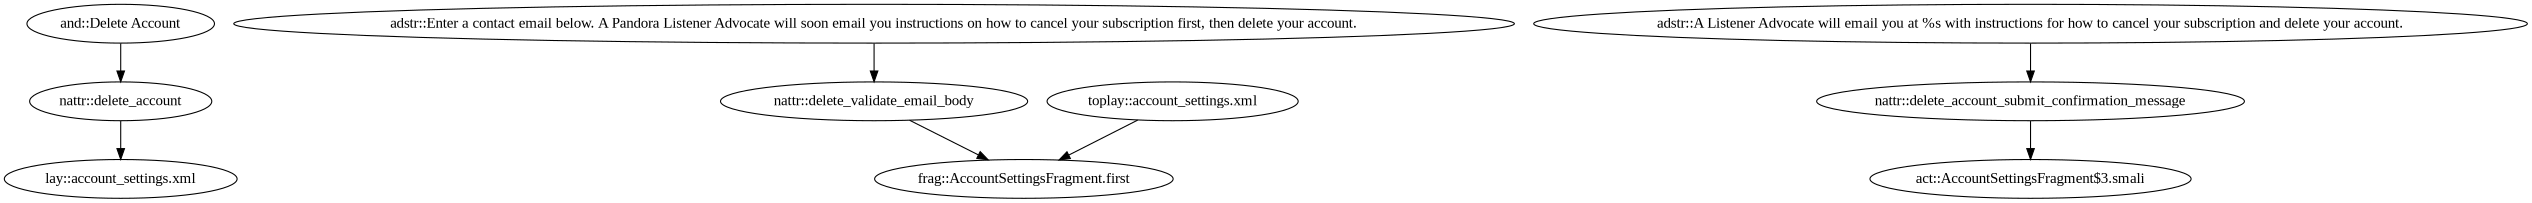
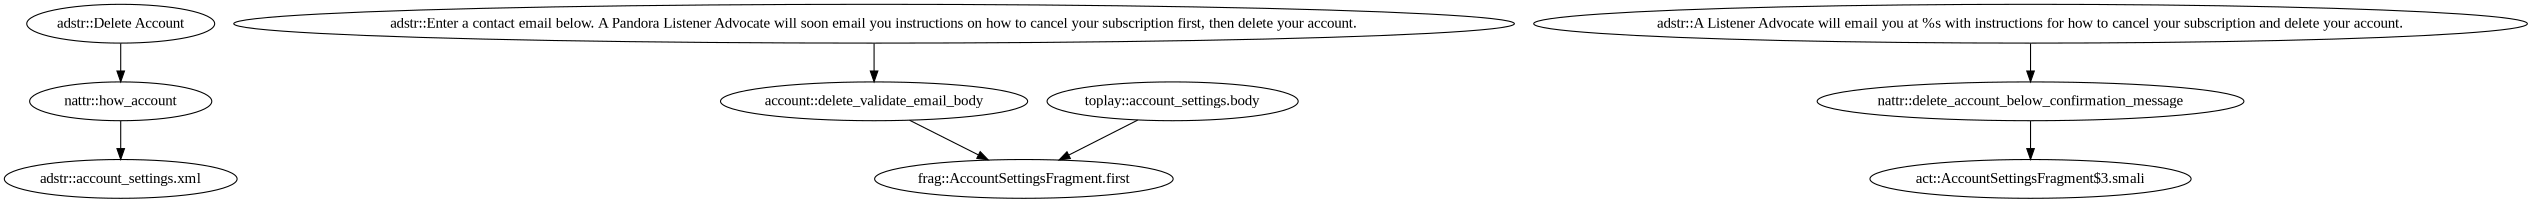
node "and::Delete Account": label "and::Delete Account" -> "adstr::Delete Account"
node "nattr::delete_account": label "nattr::delete_account" -> "nattr::how_account"
node "nattr::delete_validate_email_body": label "nattr::delete_validate_email_body" -> "account::delete_validate_email_body"
node "toplay::account_settings.xml": label "toplay::account_settings.xml" -> "toplay::account_settings.body"
node "nattr::delete_account_submit_confirmation_message": label "nattr::delete_account_submit_confirmation_message" -> "nattr::delete_account_below_confirmation_message"
node "lay::account_settings.xml": label "lay::account_settings.xml" -> "adstr::account_settings.xml"
